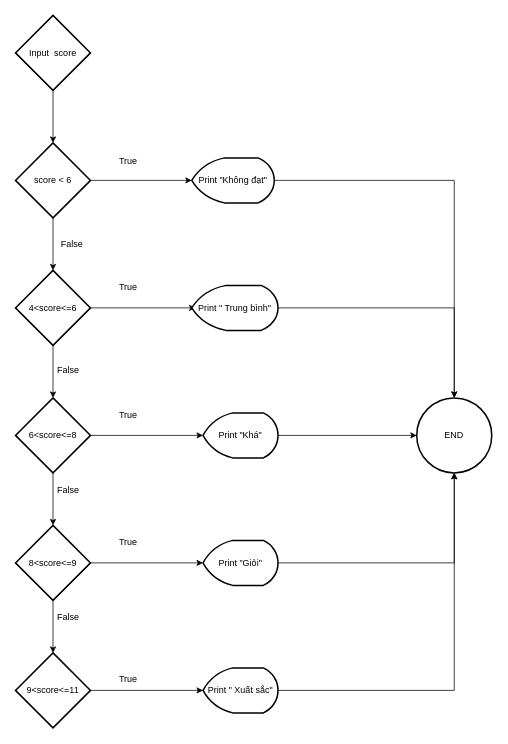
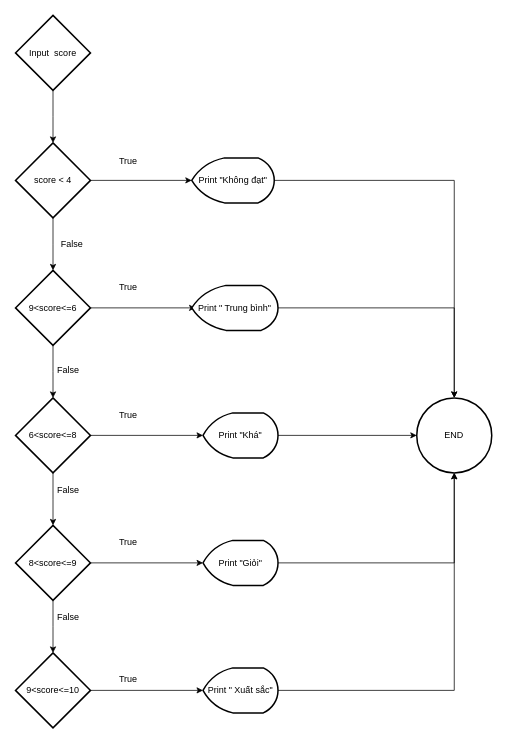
node "score < 6": label "score < 6" -> "score < 4"
node "4<score<=6": label "4<score<=6" -> "9<score<=6"
node "9<score<=11": label "9<score<=11" -> "9<score<=10"
